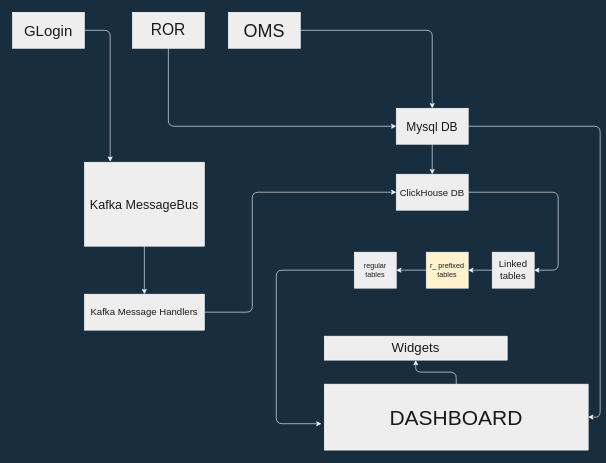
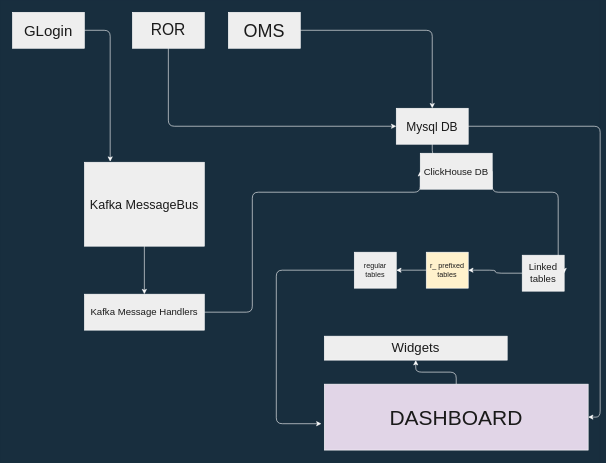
node "ClickHouse DB": moved (432, 192) -> (456, 171)
node "Linked tables": moved (513, 270) -> (543, 273)
node "DASHBOARD": fillcolor #eeeeee -> #e1d5e7
